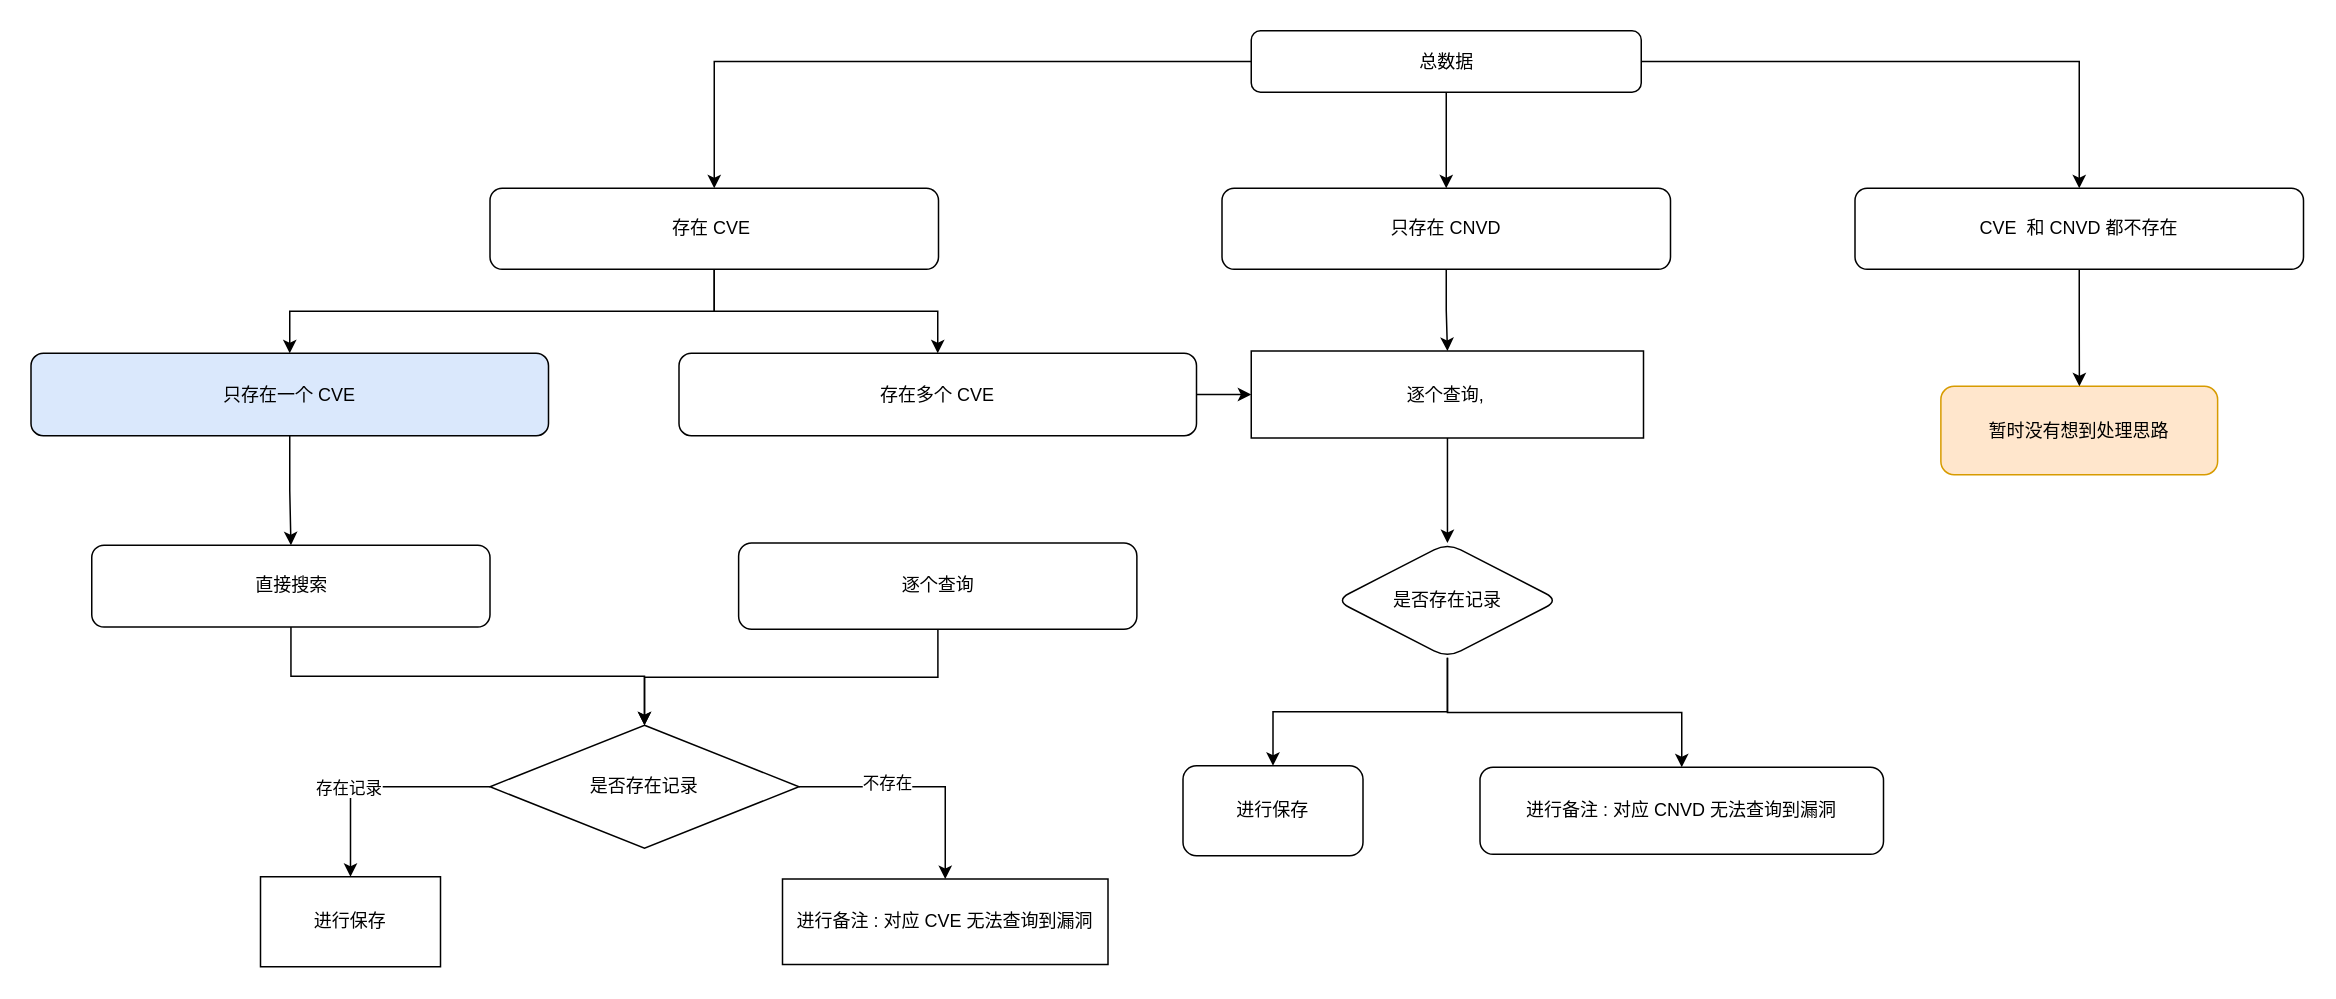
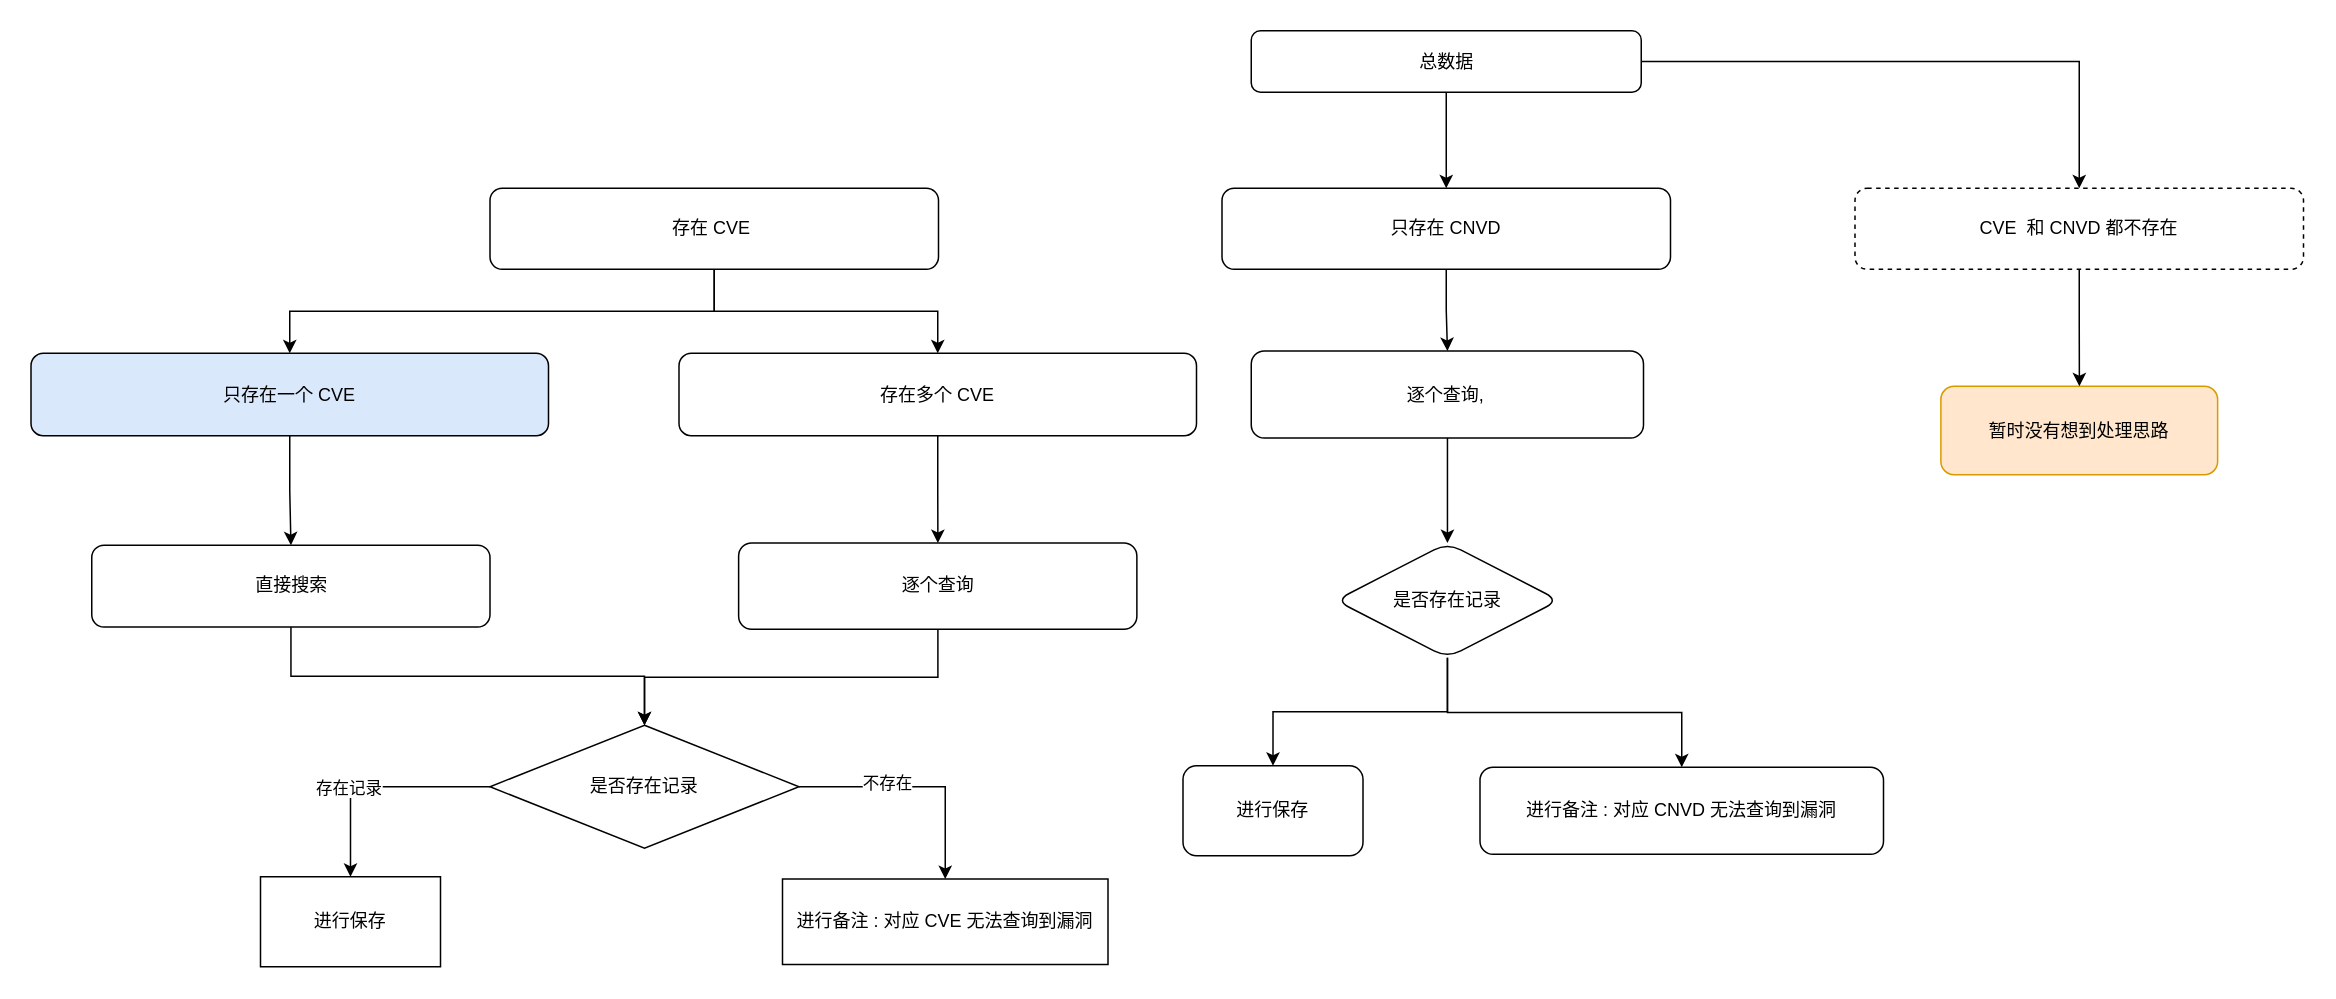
edge "总数据" -> "存在 CVE": removed
node "CVE 和 CNVD 都不存在": style solid -> dashed
edge "存在多个 CVE" -> "逐个查询,": now "存在多个 CVE" -> "逐个查询"
node "逐个查询,": shape rectangle -> rounded rectangle
